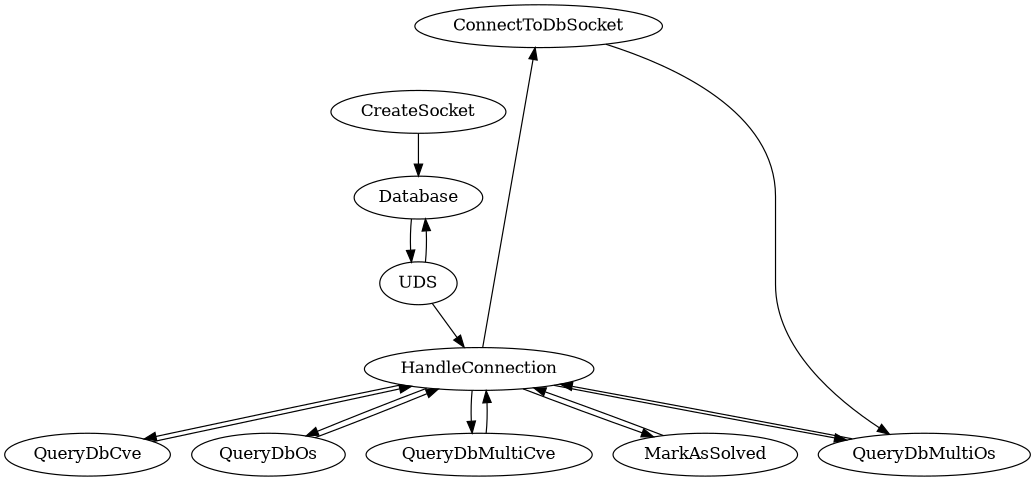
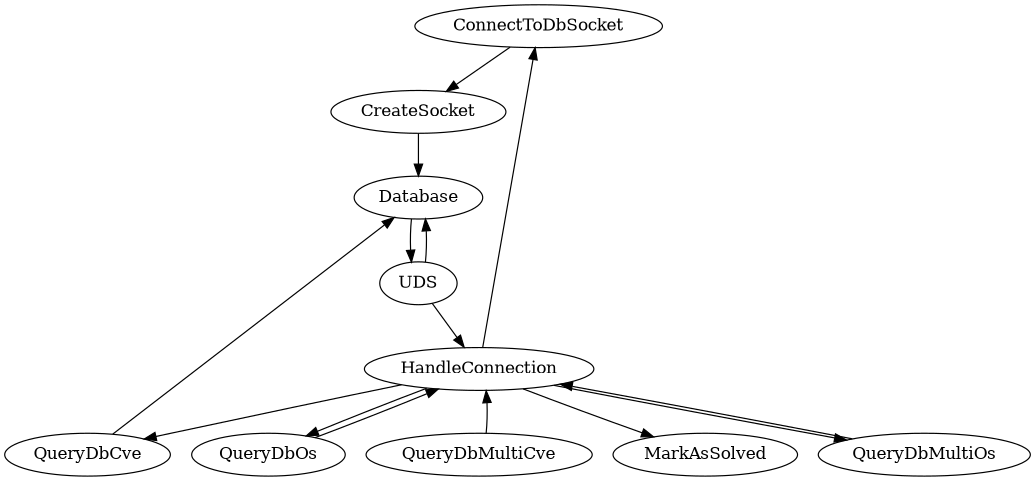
edge "ConnectToDbSocket" -> "QueryDbMultiOs": now "ConnectToDbSocket" -> "CreateSocket"
edge "HandleConnection" -> "QueryDbMultiCve": removed
edge "MarkAsSolved" -> "HandleConnection": removed
edge "QueryDbCve" -> "HandleConnection": now "QueryDbCve" -> "Database"
